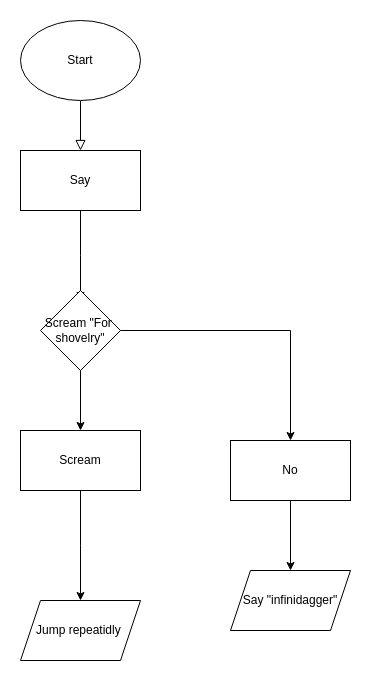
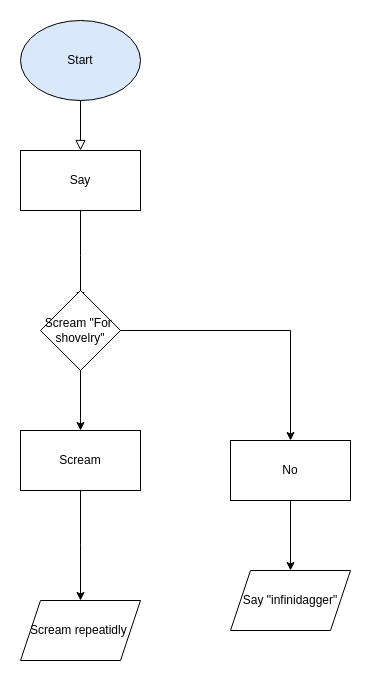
node "Start": fillcolor #ffffff -> #dae8fc
node "Jump repeatidly": label "Jump repeatidly" -> "Scream repeatidly"
